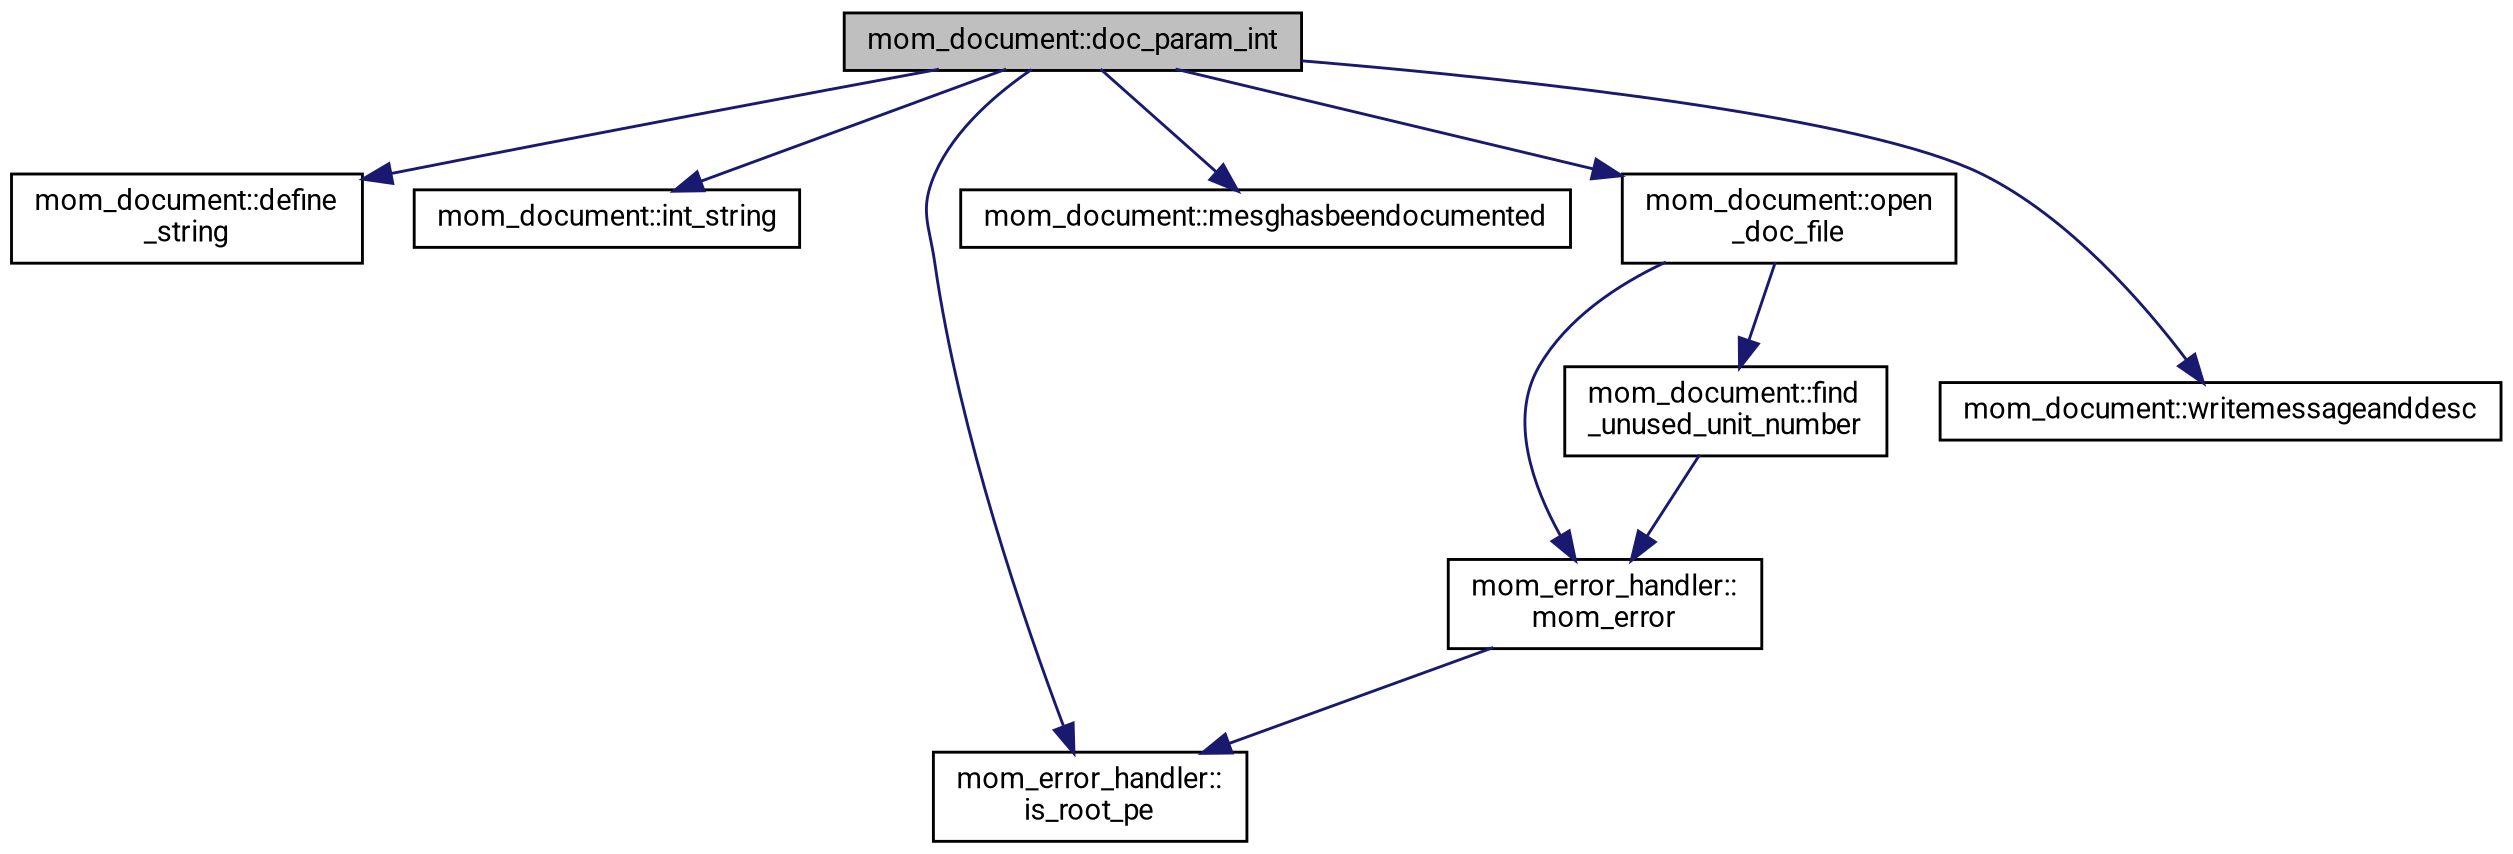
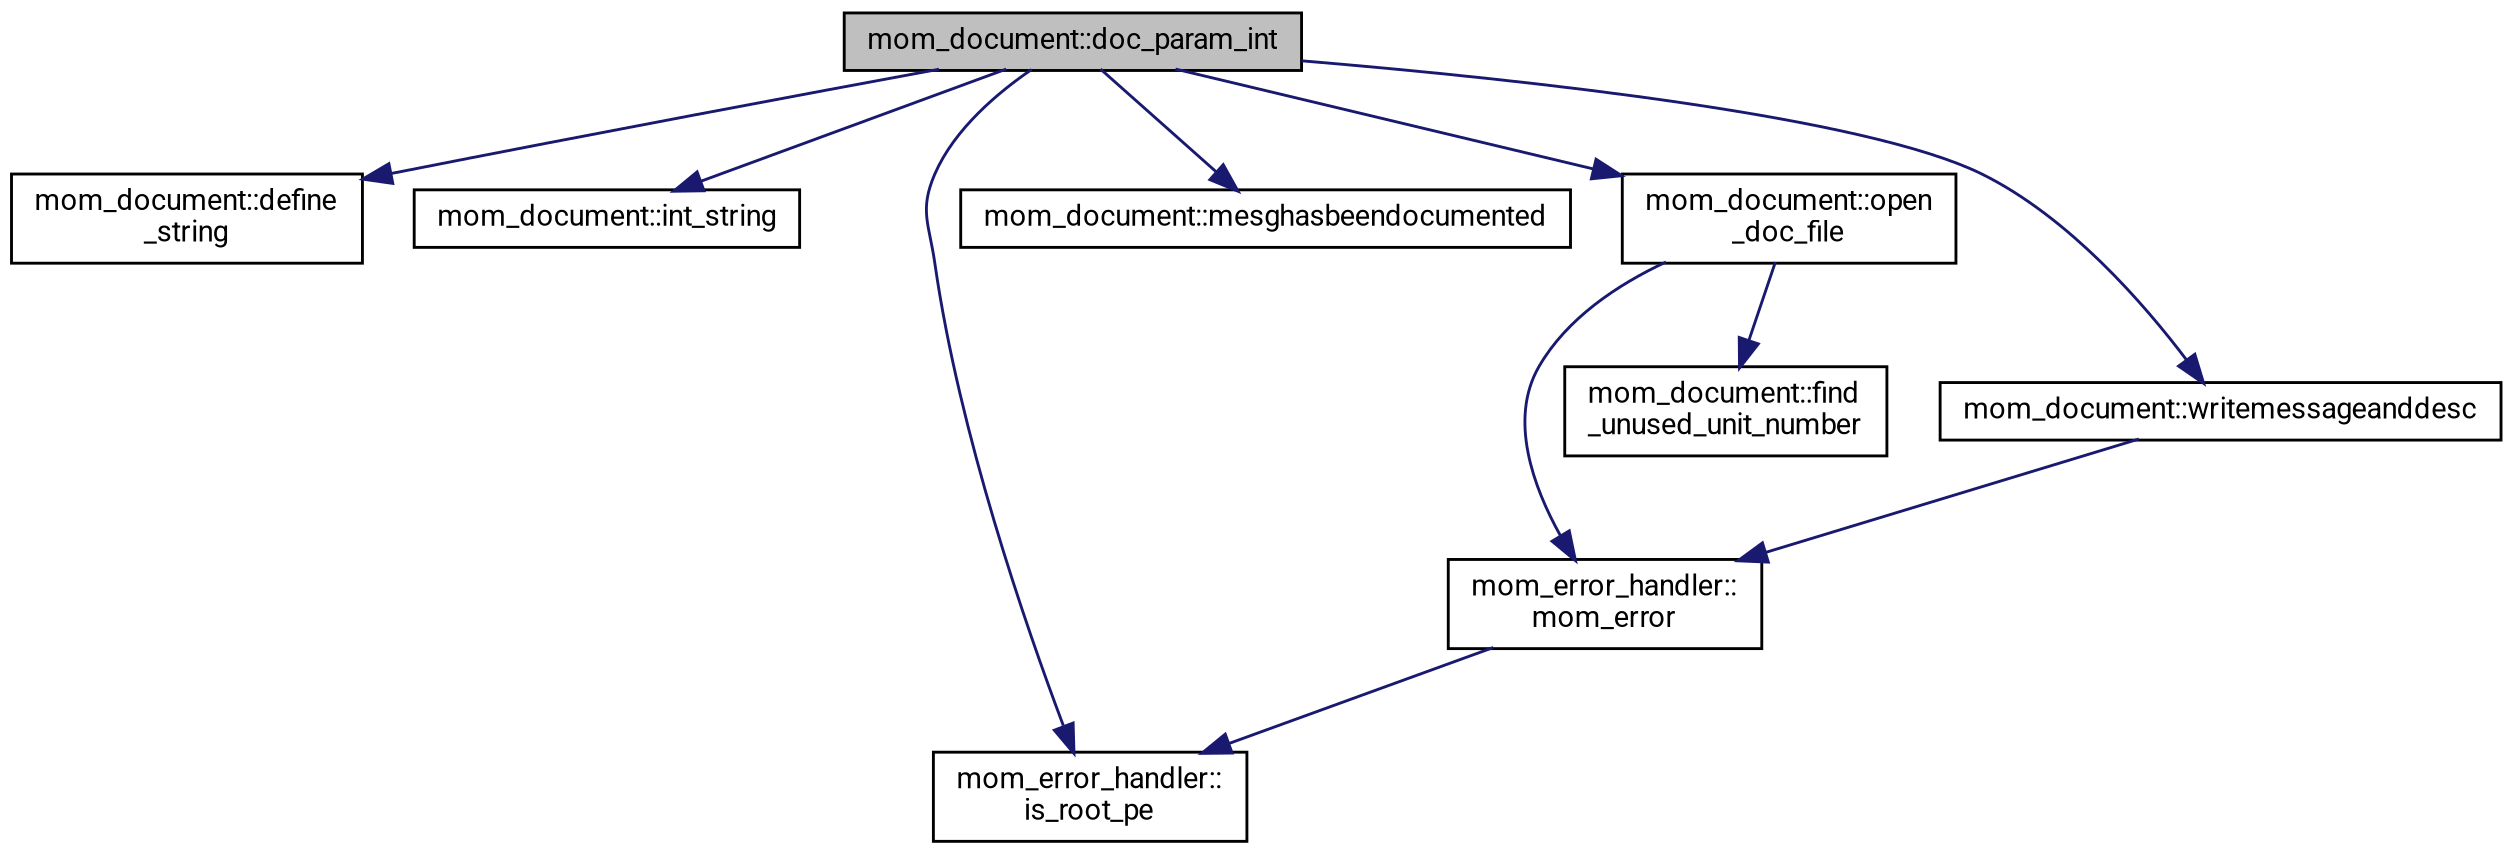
edge "mom_document::find _unused_unit_number" -> "mom_error_handler:: mom_error": now "mom_document::writemessageanddesc" -> "mom_error_handler:: mom_error"
